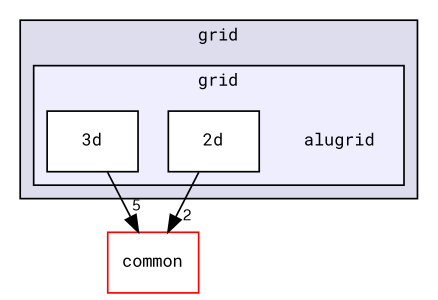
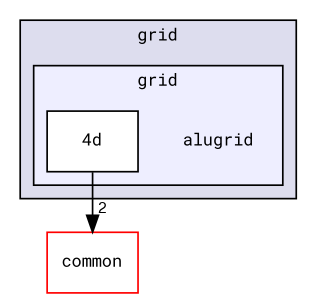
node "3d": removed
node "2d": label "2d" -> "4d"
